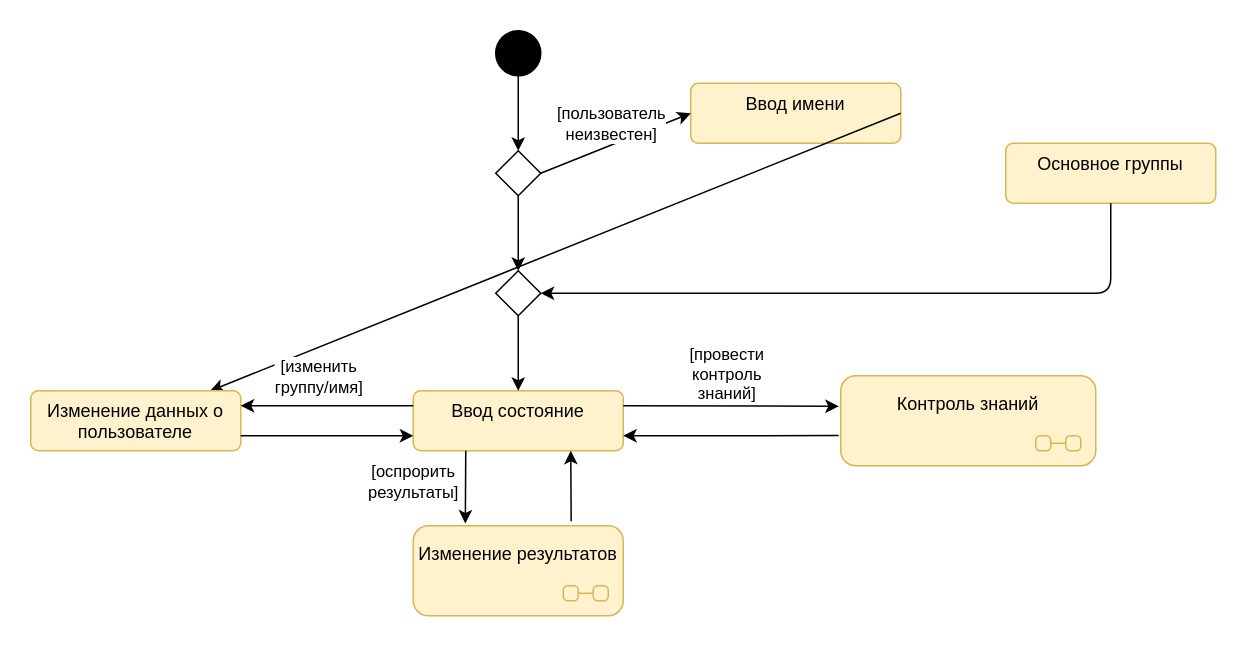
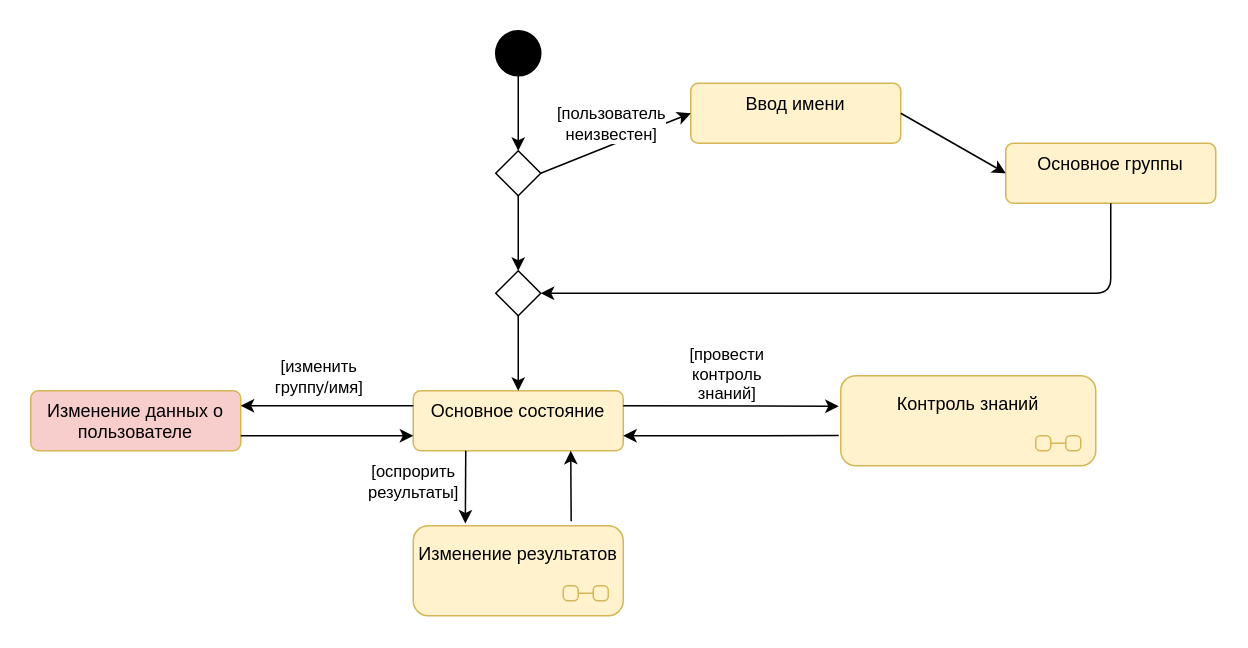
edge "Ввод имени" -> "Изменение данных о пользователе": now "Ввод имени" -> "Основное группы"
node "Ввод состояние": label "Ввод состояние" -> "Основное состояние"
node "Изменение данных о пользователе": fillcolor #fff2cc -> #f8cecc
